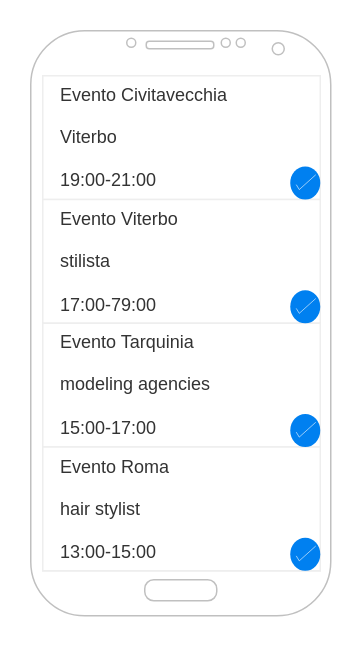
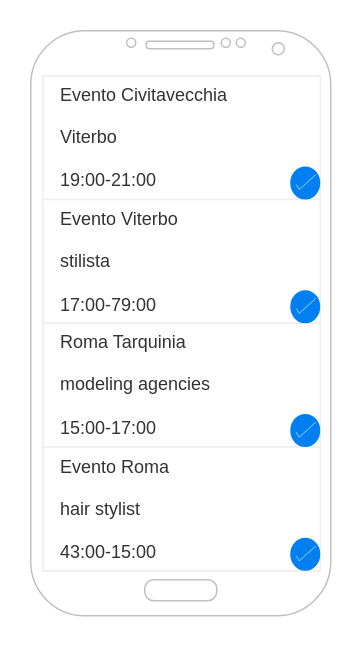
node "Evento Tarquinia modeling agencies 15:00-17:00": label "Evento Tarquinia modeling agencies 15:00-17:00" -> "Roma Tarquinia modeling agencies 15:00-17:00"
node "Evento Roma hair stylist 13:00-15:00": label "Evento Roma hair stylist 13:00-15:00" -> "Evento Roma hair stylist 43:00-15:00"
